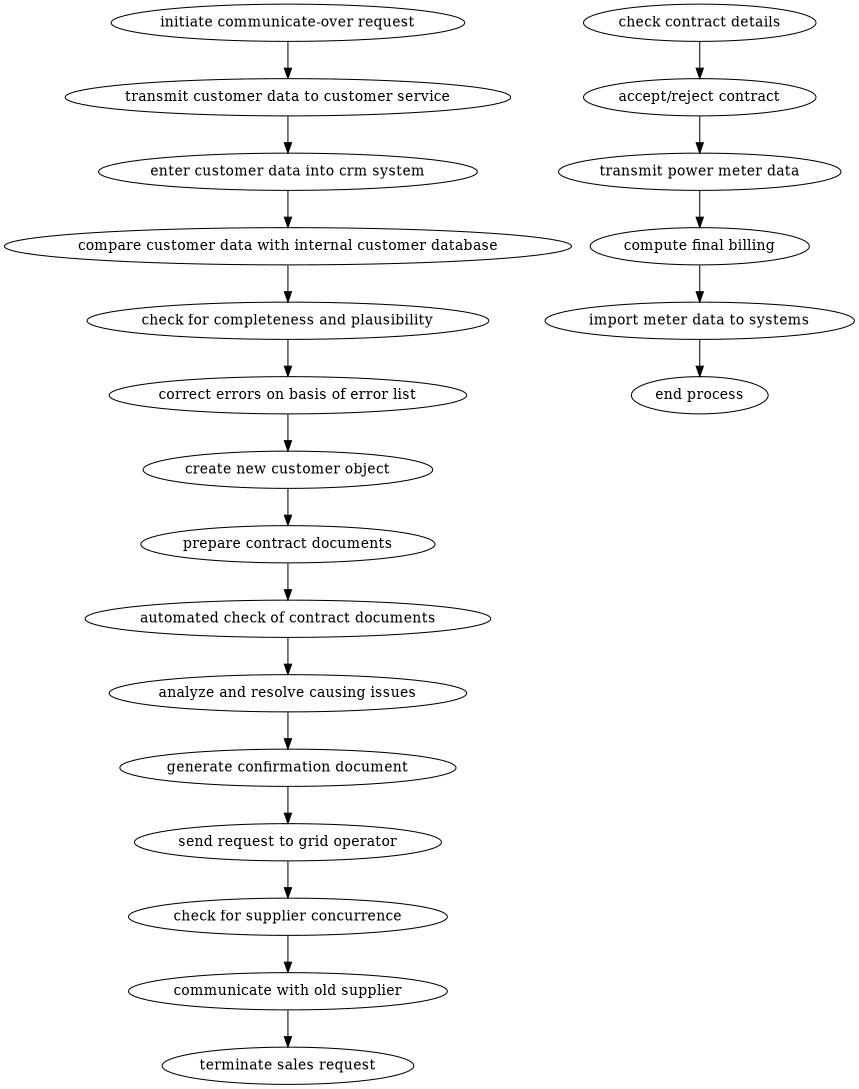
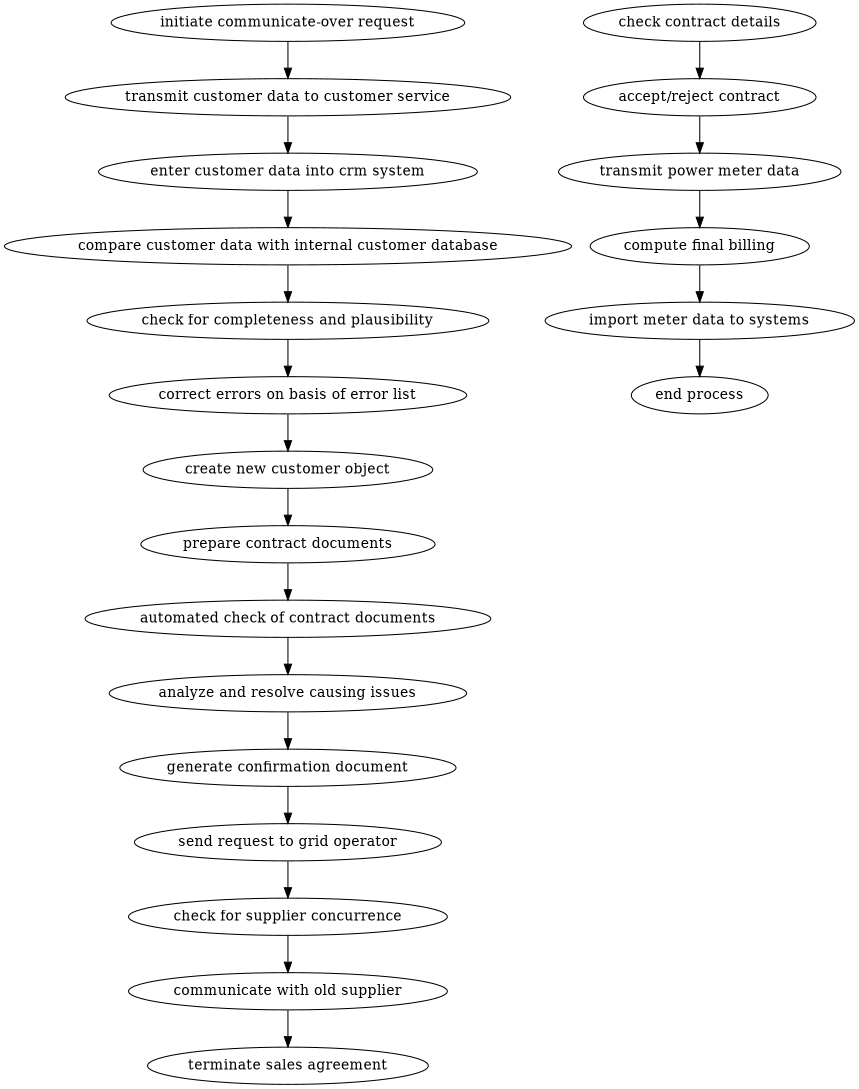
node "terminate sales request": label "terminate sales request" -> "terminate sales agreement"
